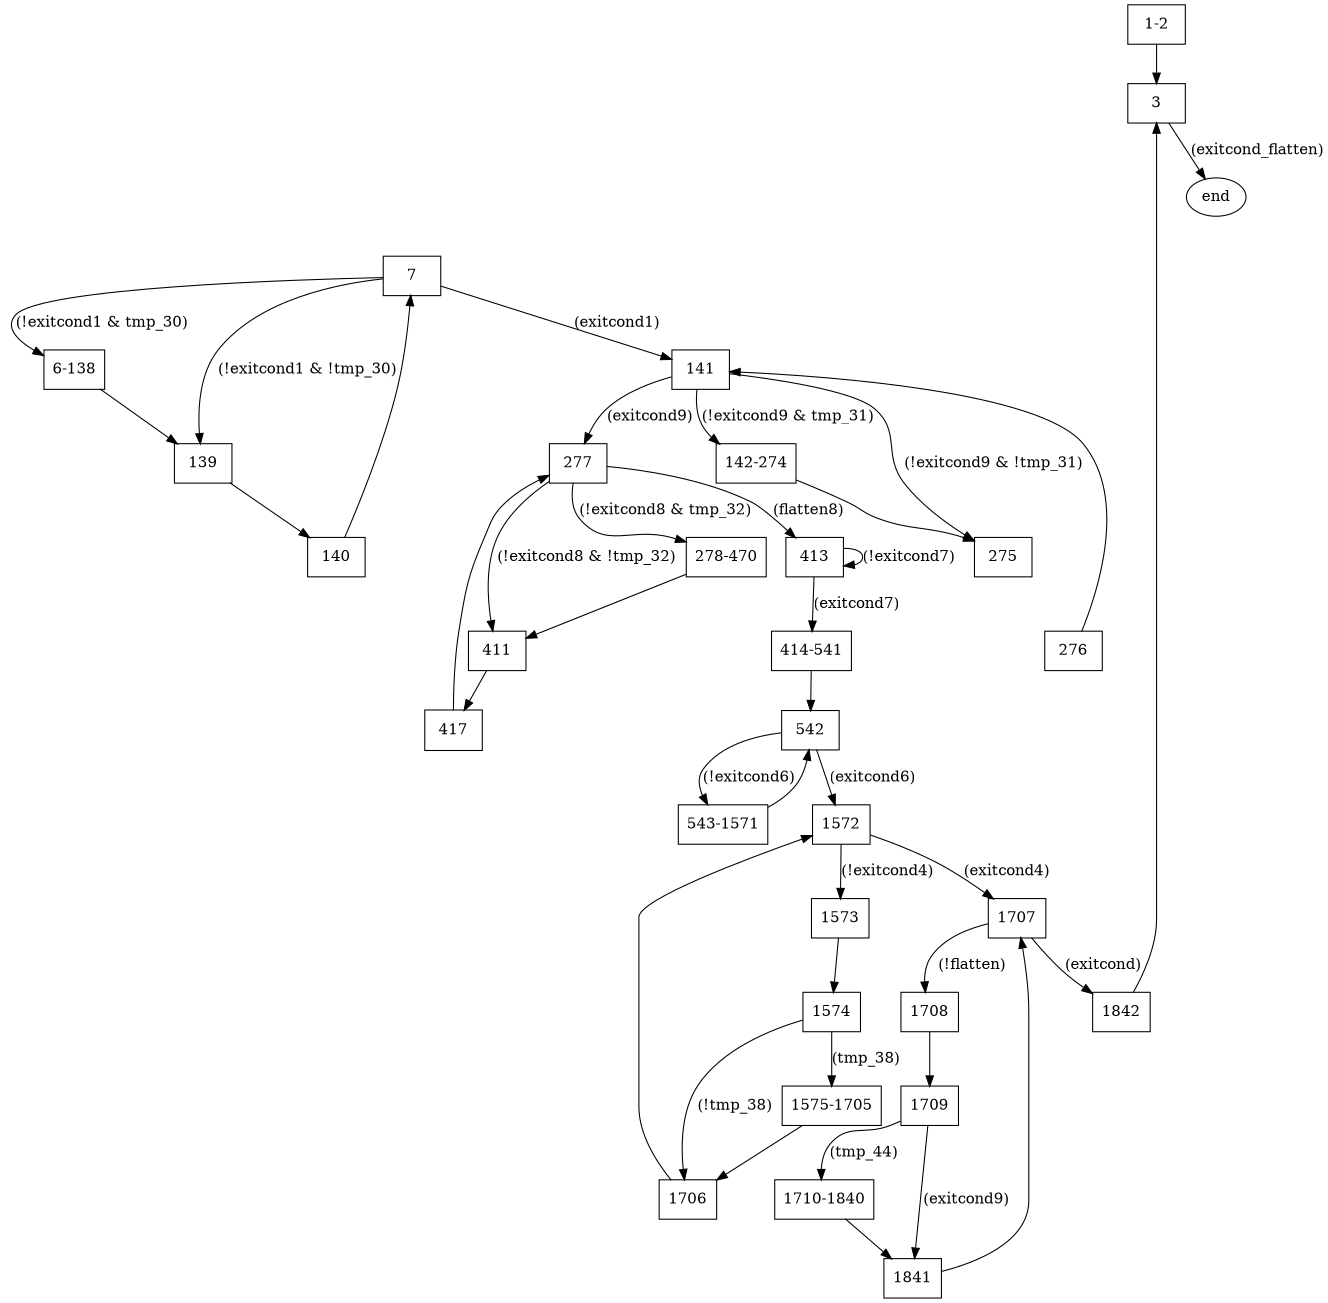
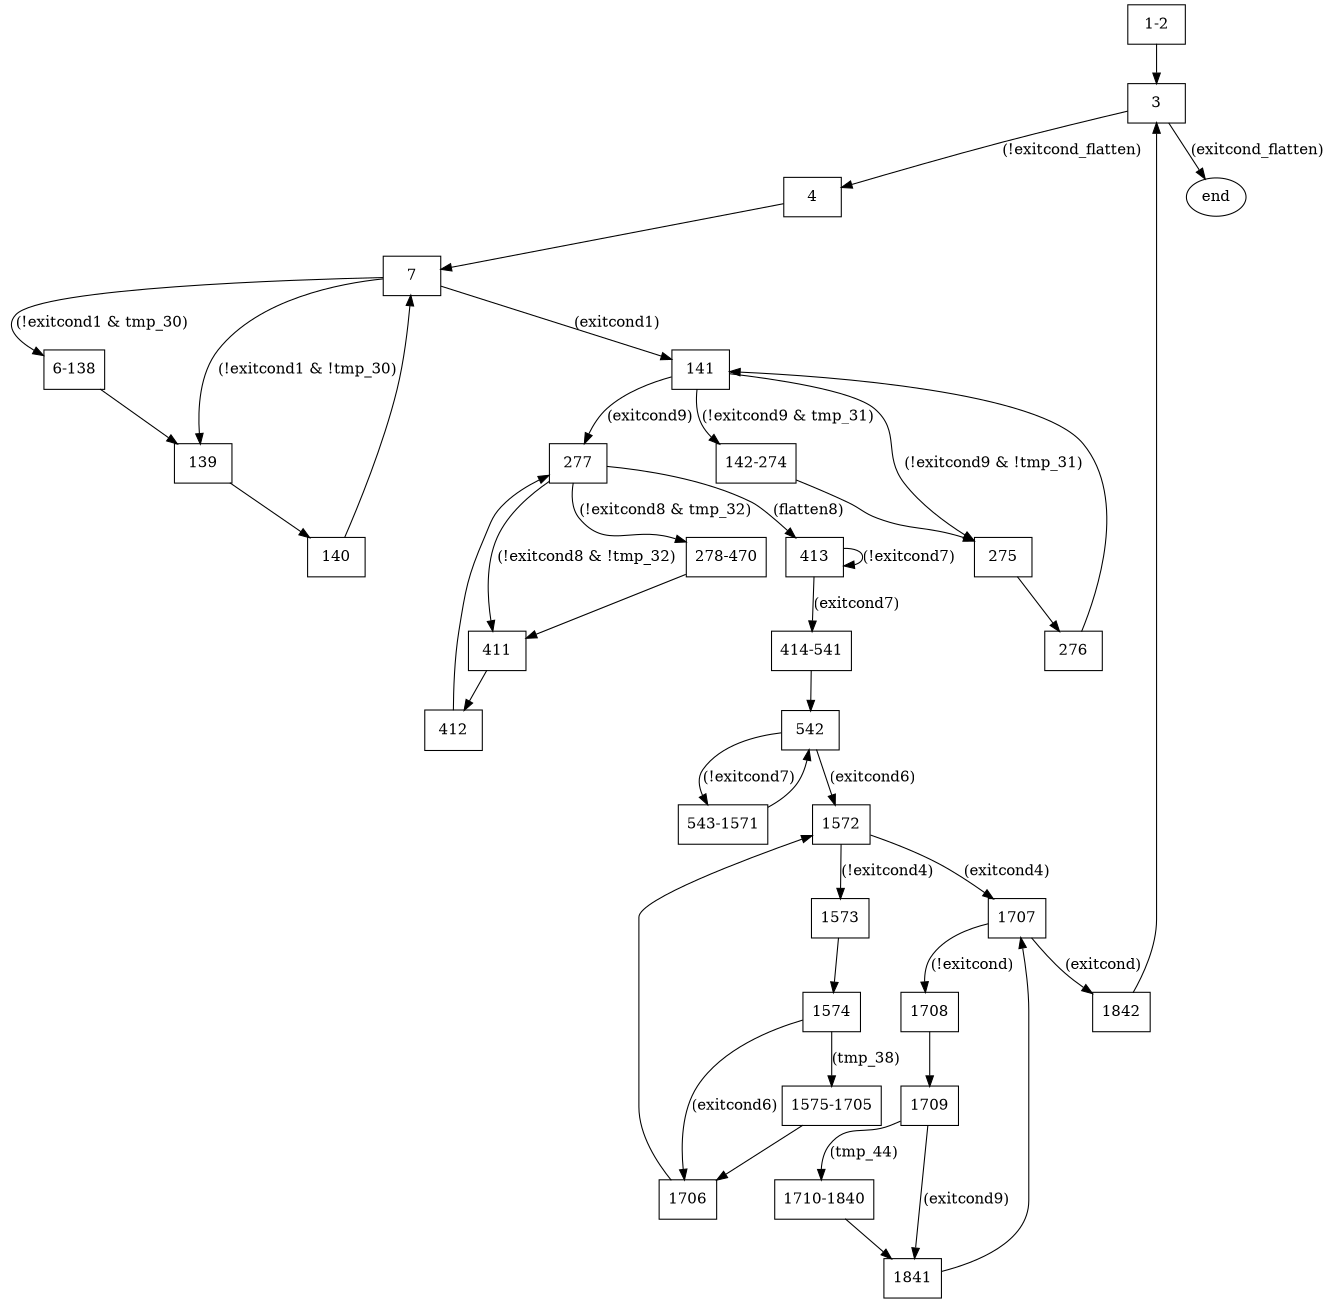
node "4": added
edge "275" -> "276": added
node "417": label "417" -> "412"
edge "542" -> "543-1571": label "(!exitcond6)" -> "(!exitcond7)"
edge "1707" -> "1708": label "(!flatten)" -> "(!exitcond)"
edge "1574" -> "1706": label "(!tmp_38)" -> "(exitcond6)"
